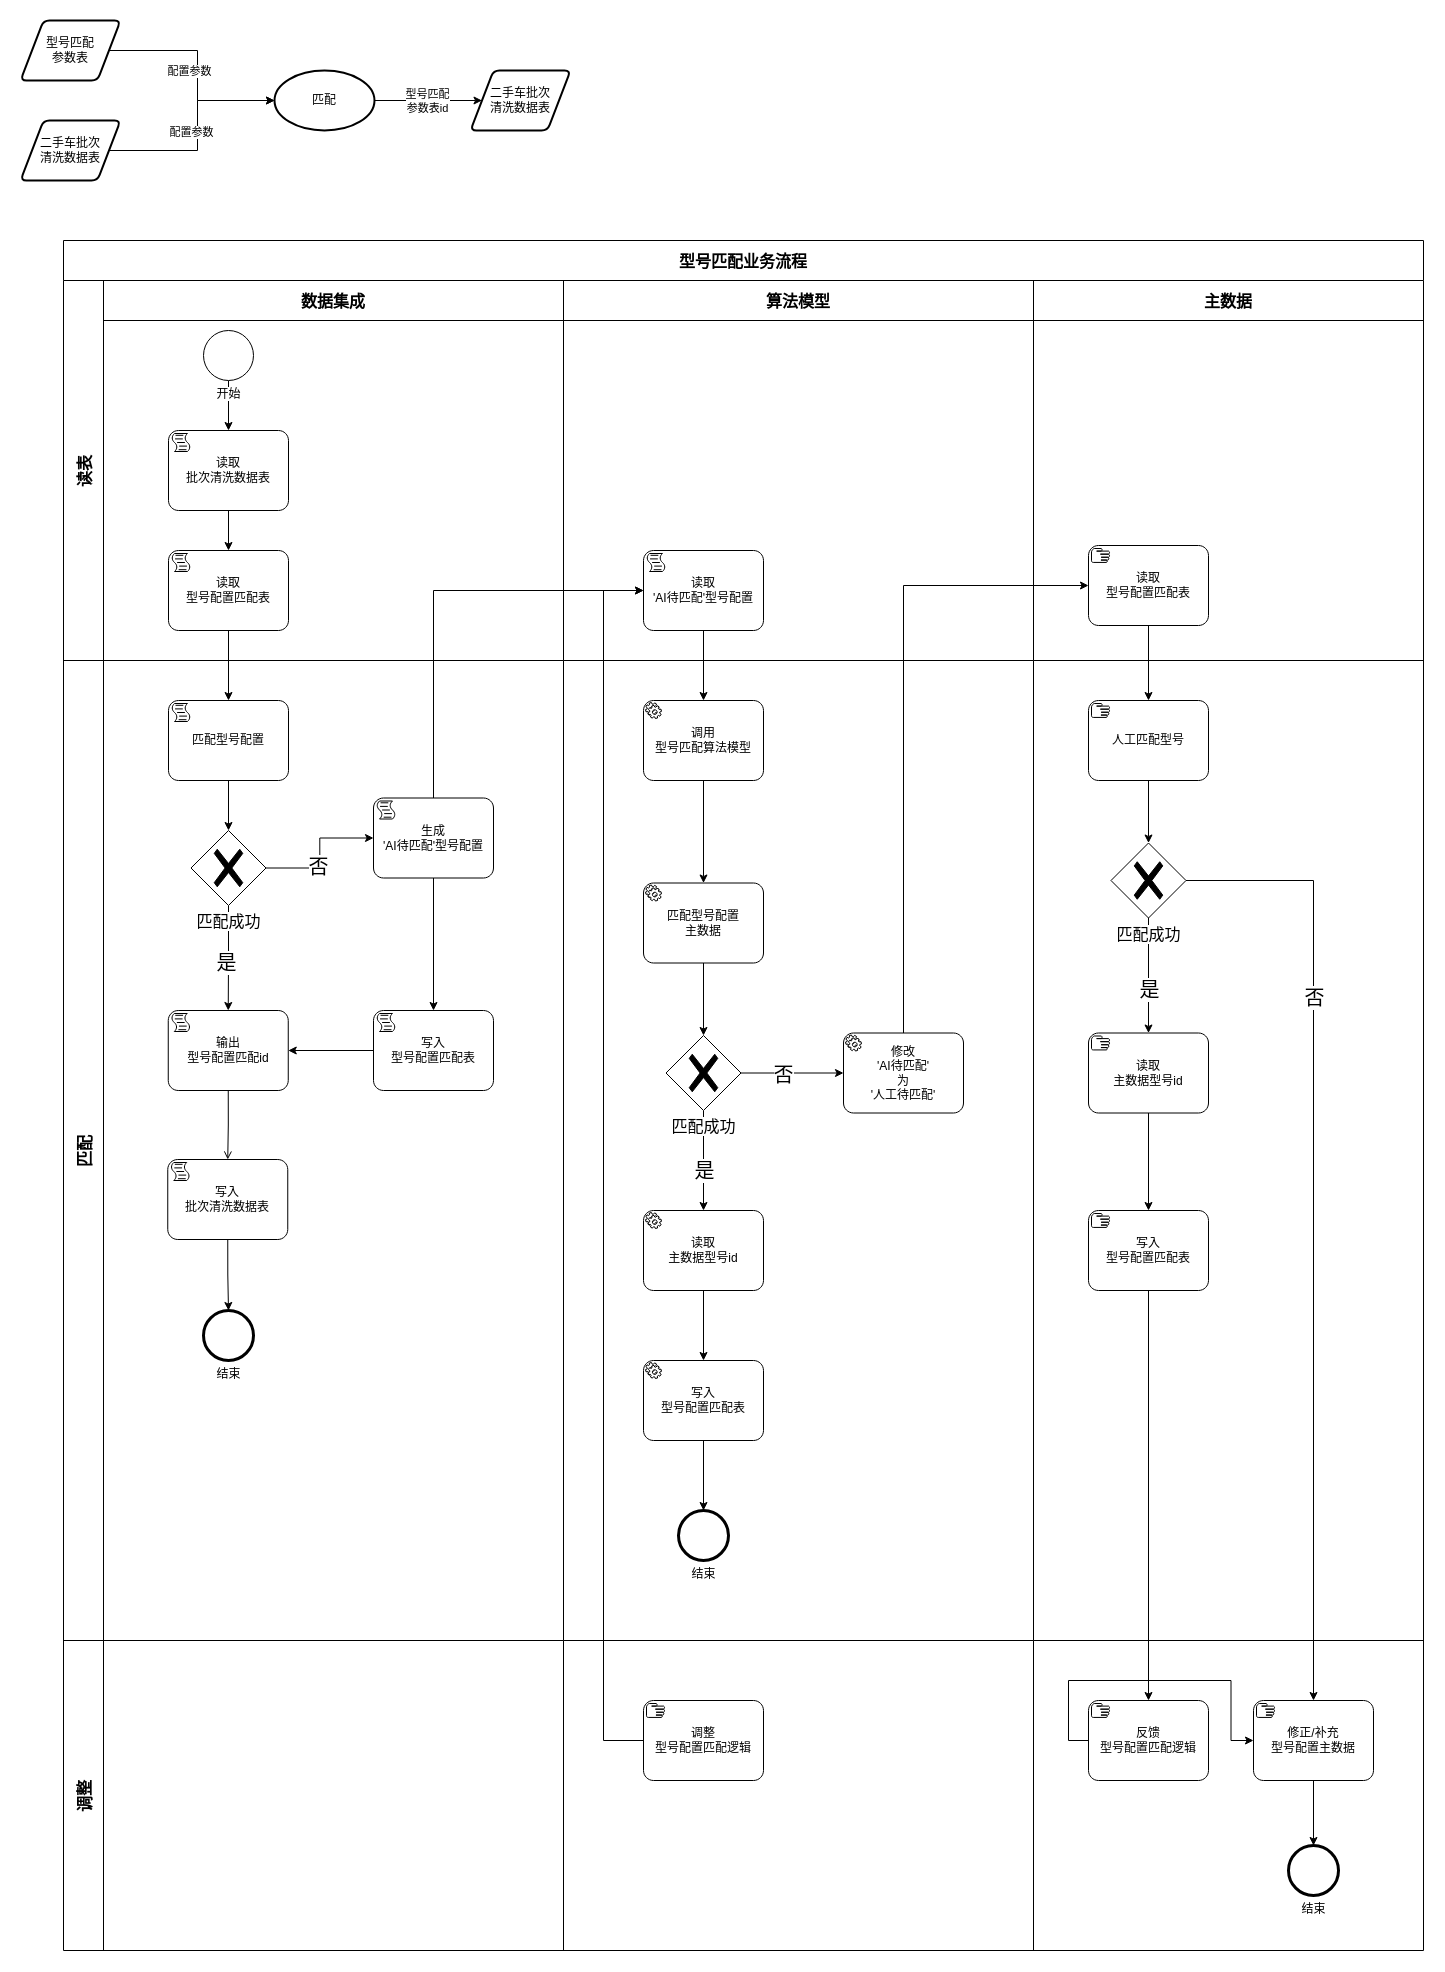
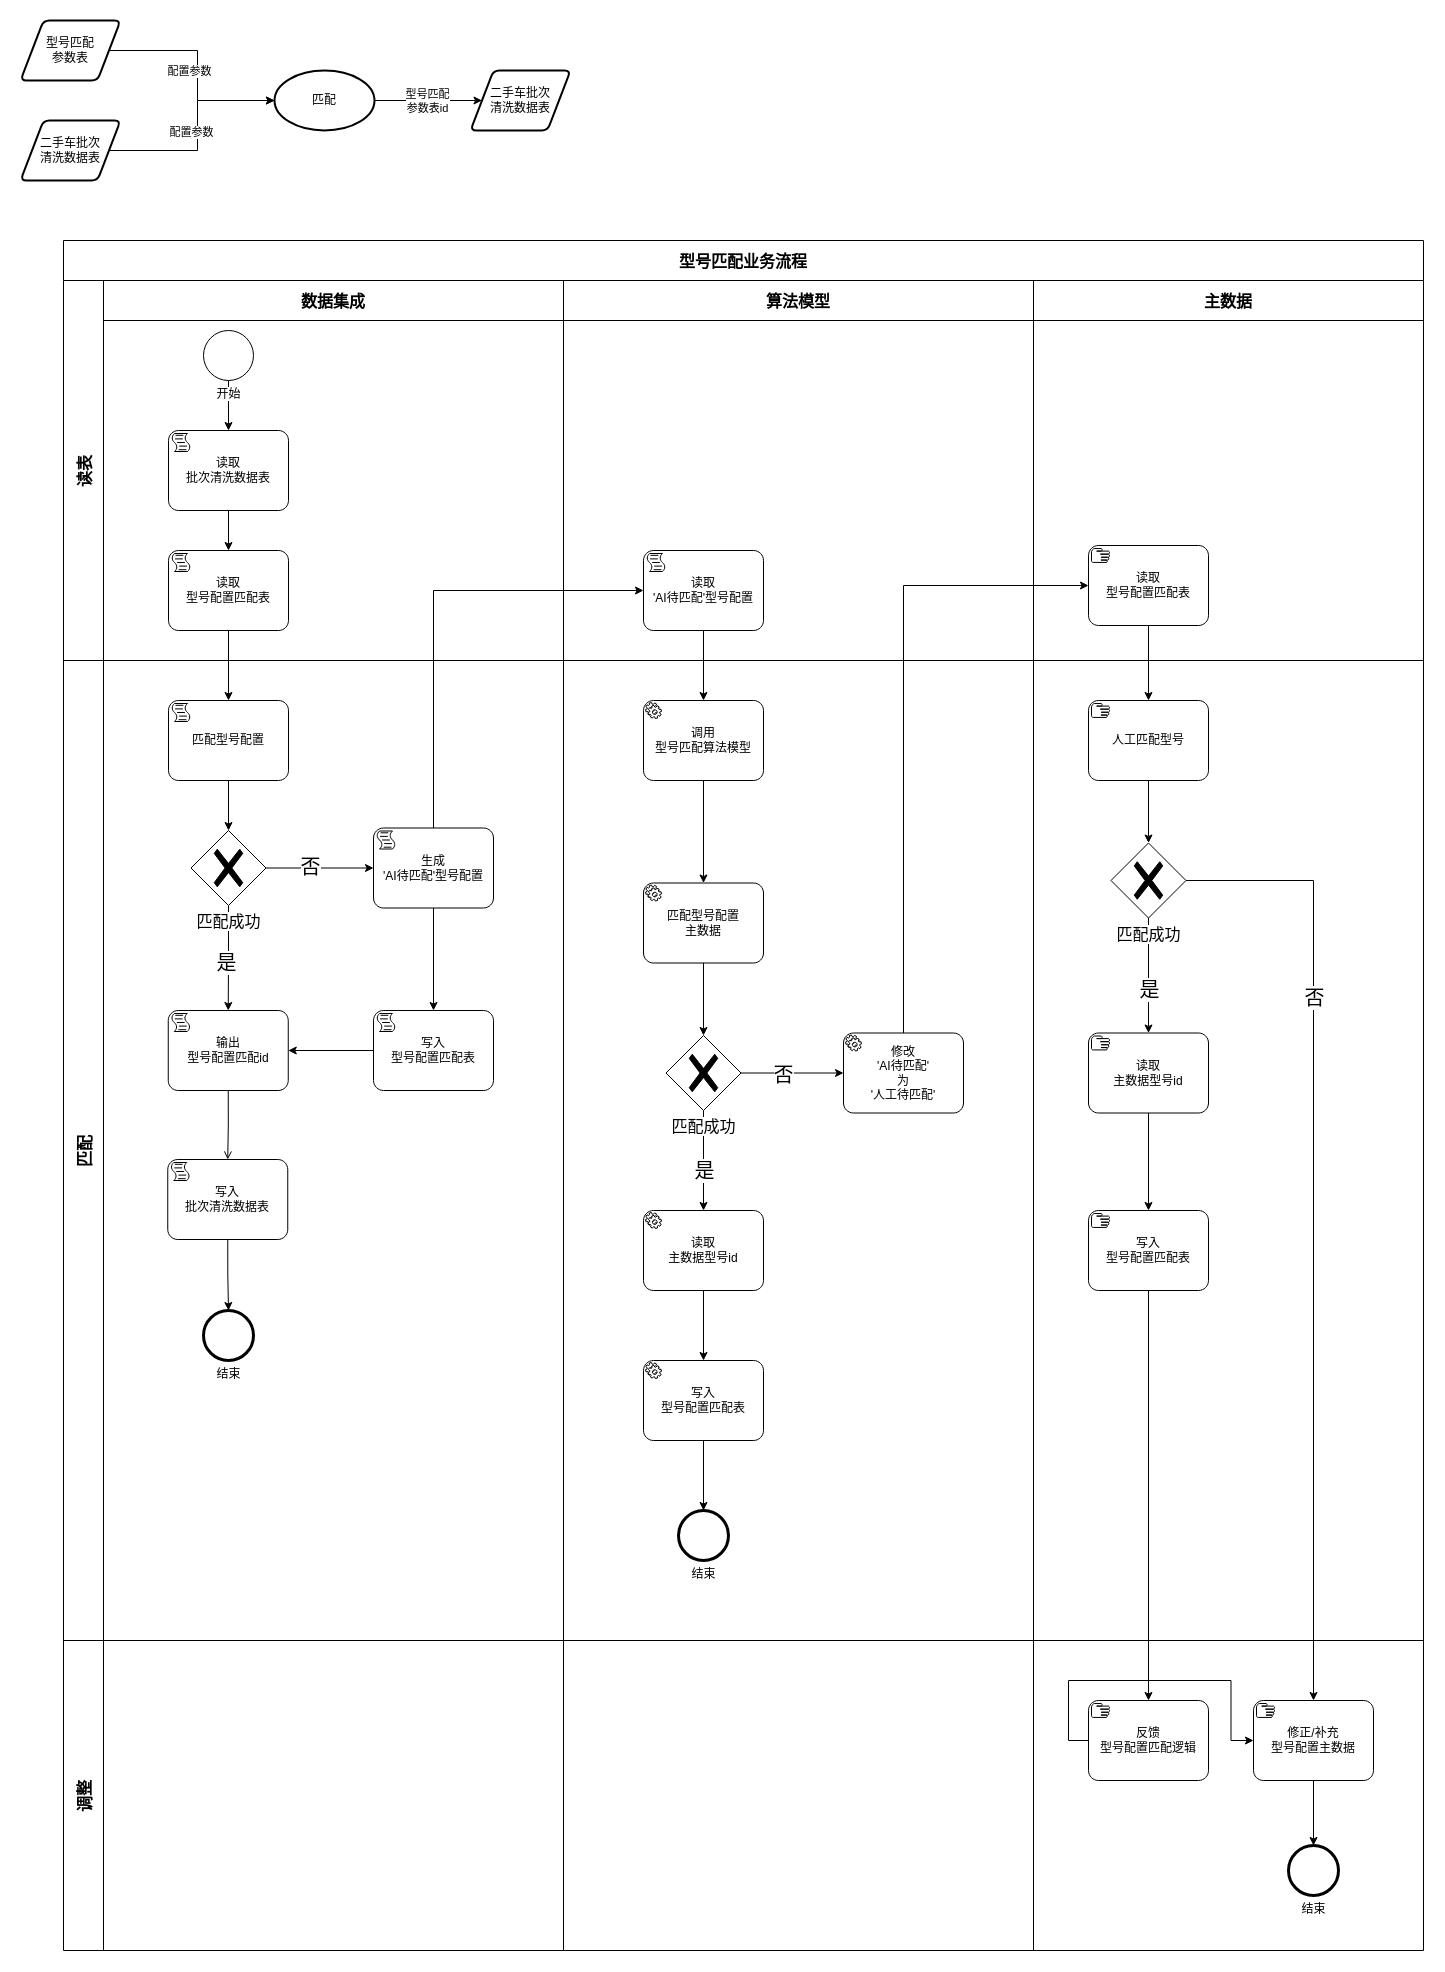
node "生成 'AI待匹配'型号配置": moved (434, 838) -> (434, 868)
edge "调整 型号配置匹配逻辑" -> "读取 'AI待匹配'型号配置": removed
node "调整 型号配置匹配逻辑": removed
